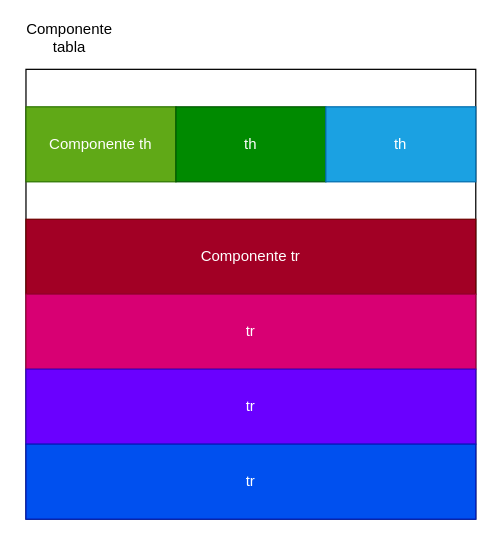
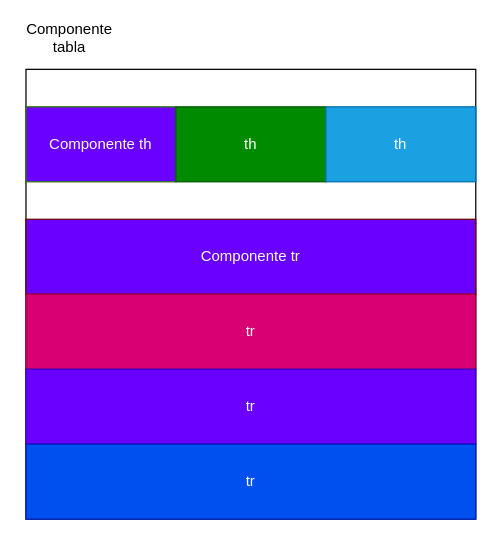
node "Componente th": fillcolor #60a917 -> #6a00ff
node "Componente tr": fillcolor #a20025 -> #6a00ff
